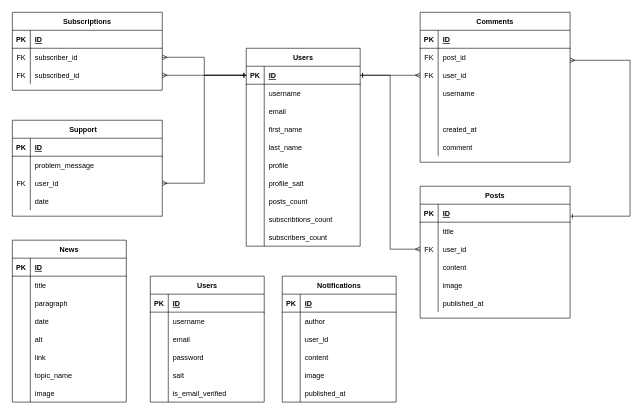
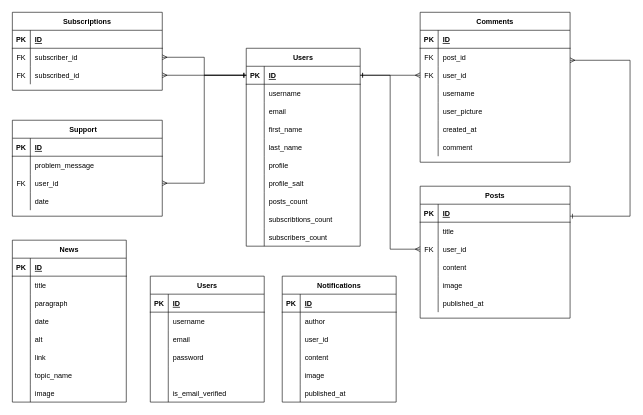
node "user_picture": added
node "salt": removed
